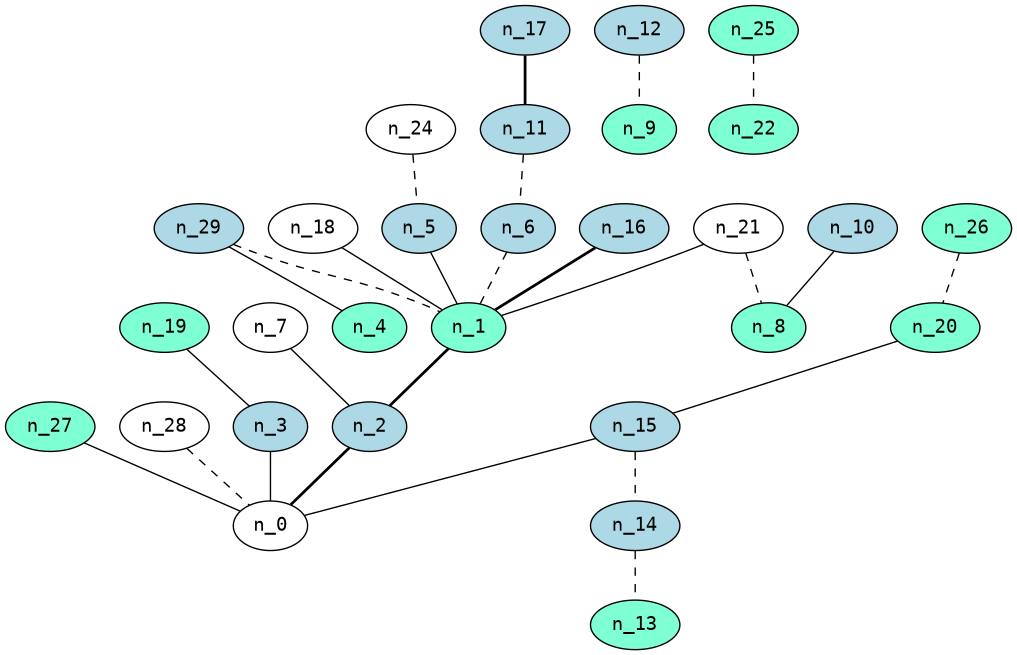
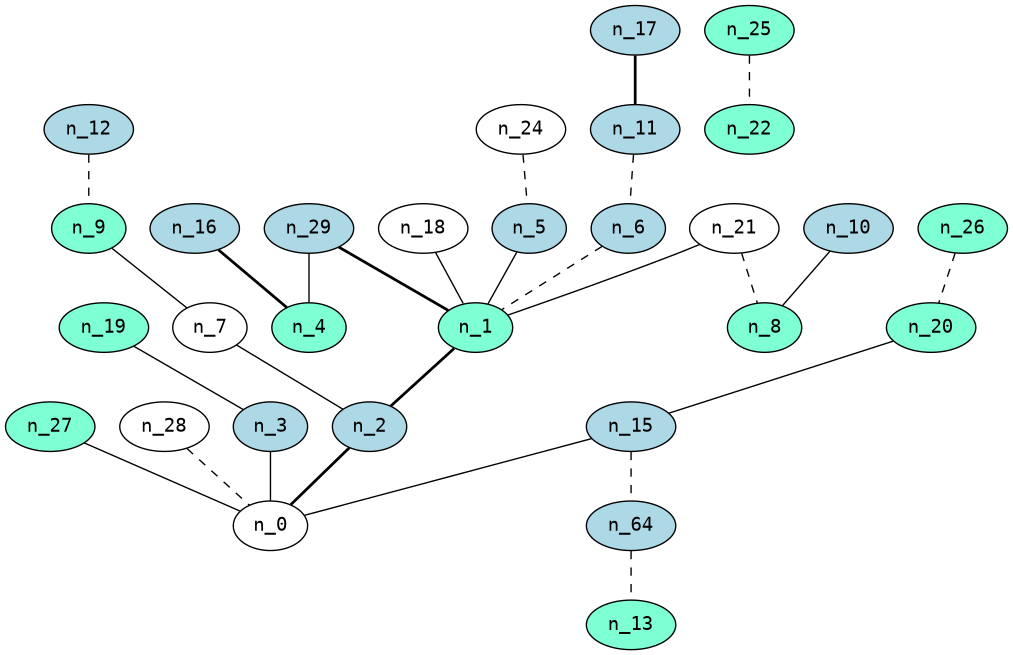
edge "n_29" -- "n_1": style dashed -> bold
edge "n_9" -- "n_7": added
edge "n_16" -- "n_1": now "n_16" -- "n_4"
node "n_14": label "n_14" -> "n_64"
